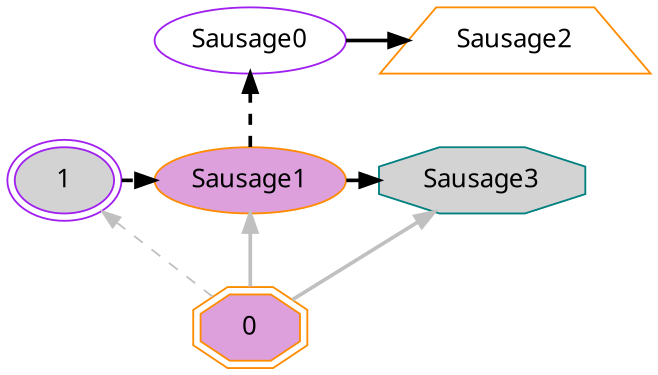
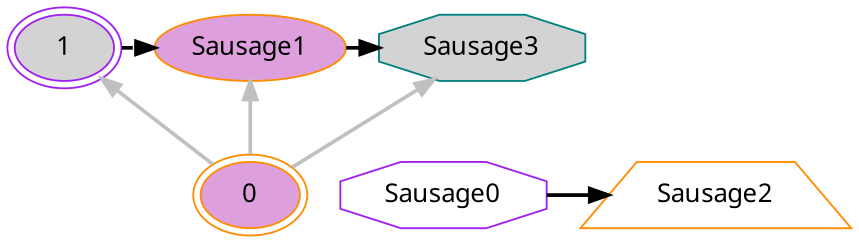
node "Sausage0": shape ellipse -> octagon
edge "Sausage1" -> "Sausage0": removed
edge "0" -> "1": style dashed -> bold
node "0": shape octagon -> ellipse
